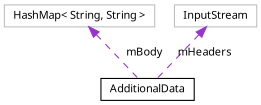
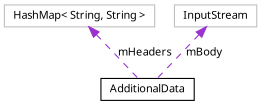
edge "AdditionalData" -> "HashMap< String, String >": label "mBody" -> "mHeaders"
edge "AdditionalData" -> "InputStream": label "mHeaders" -> "mBody"
